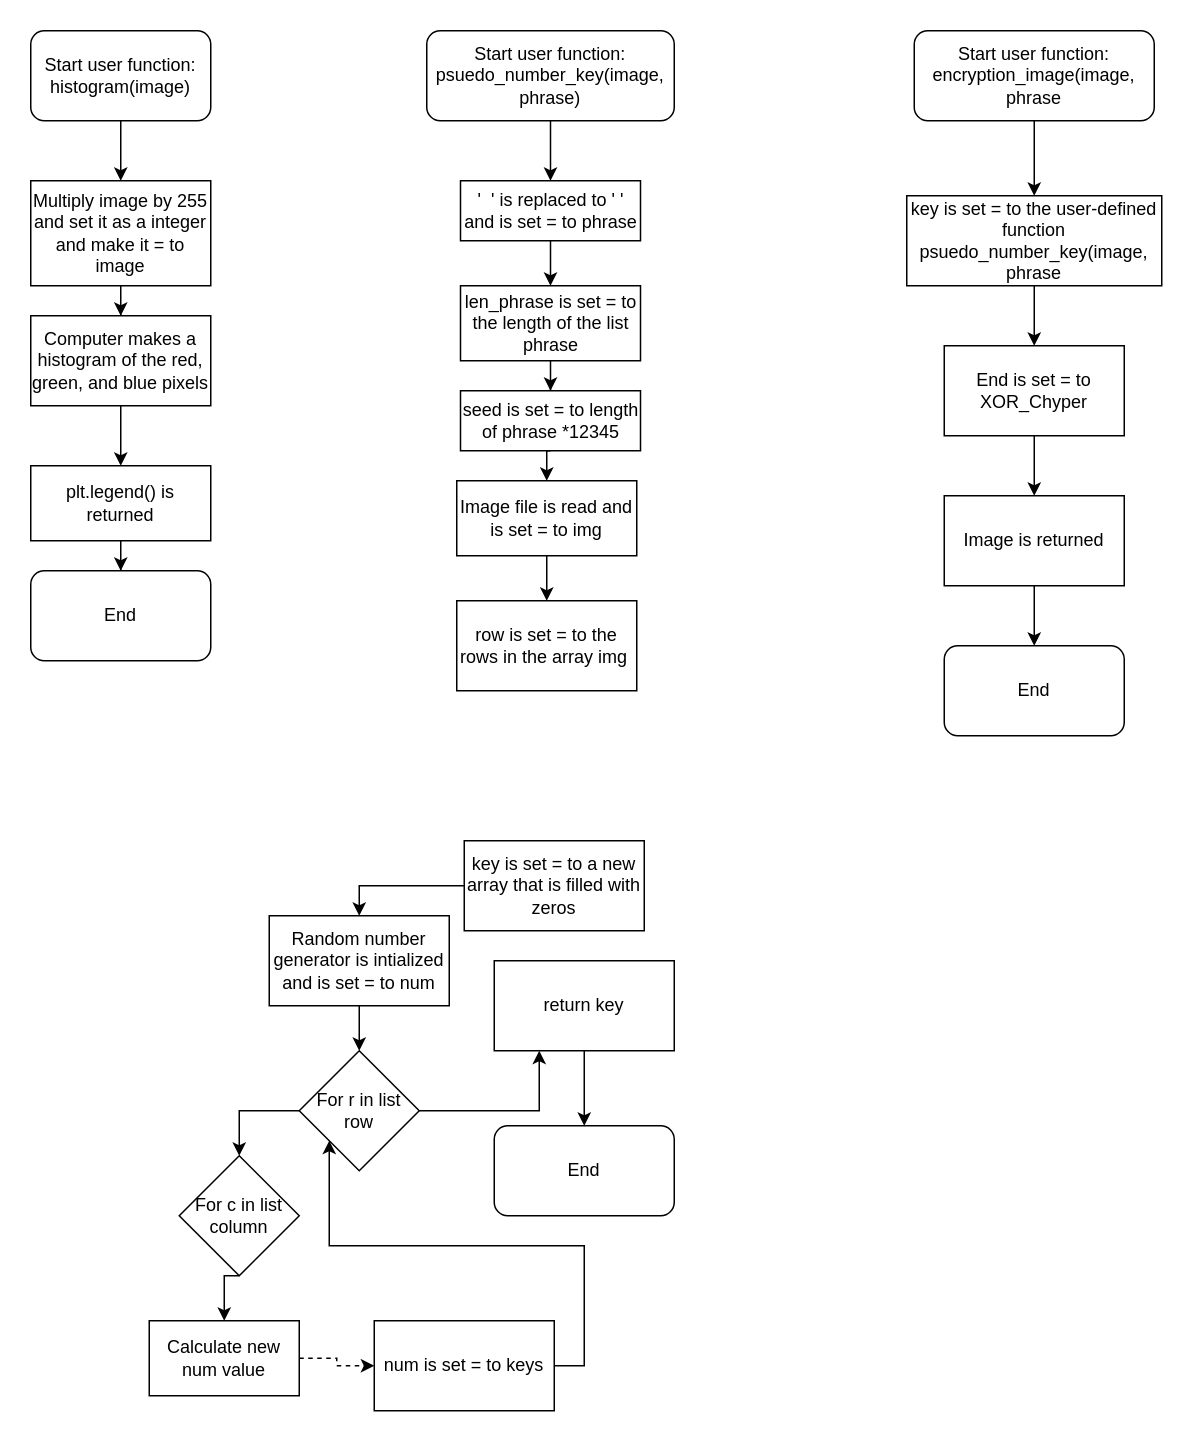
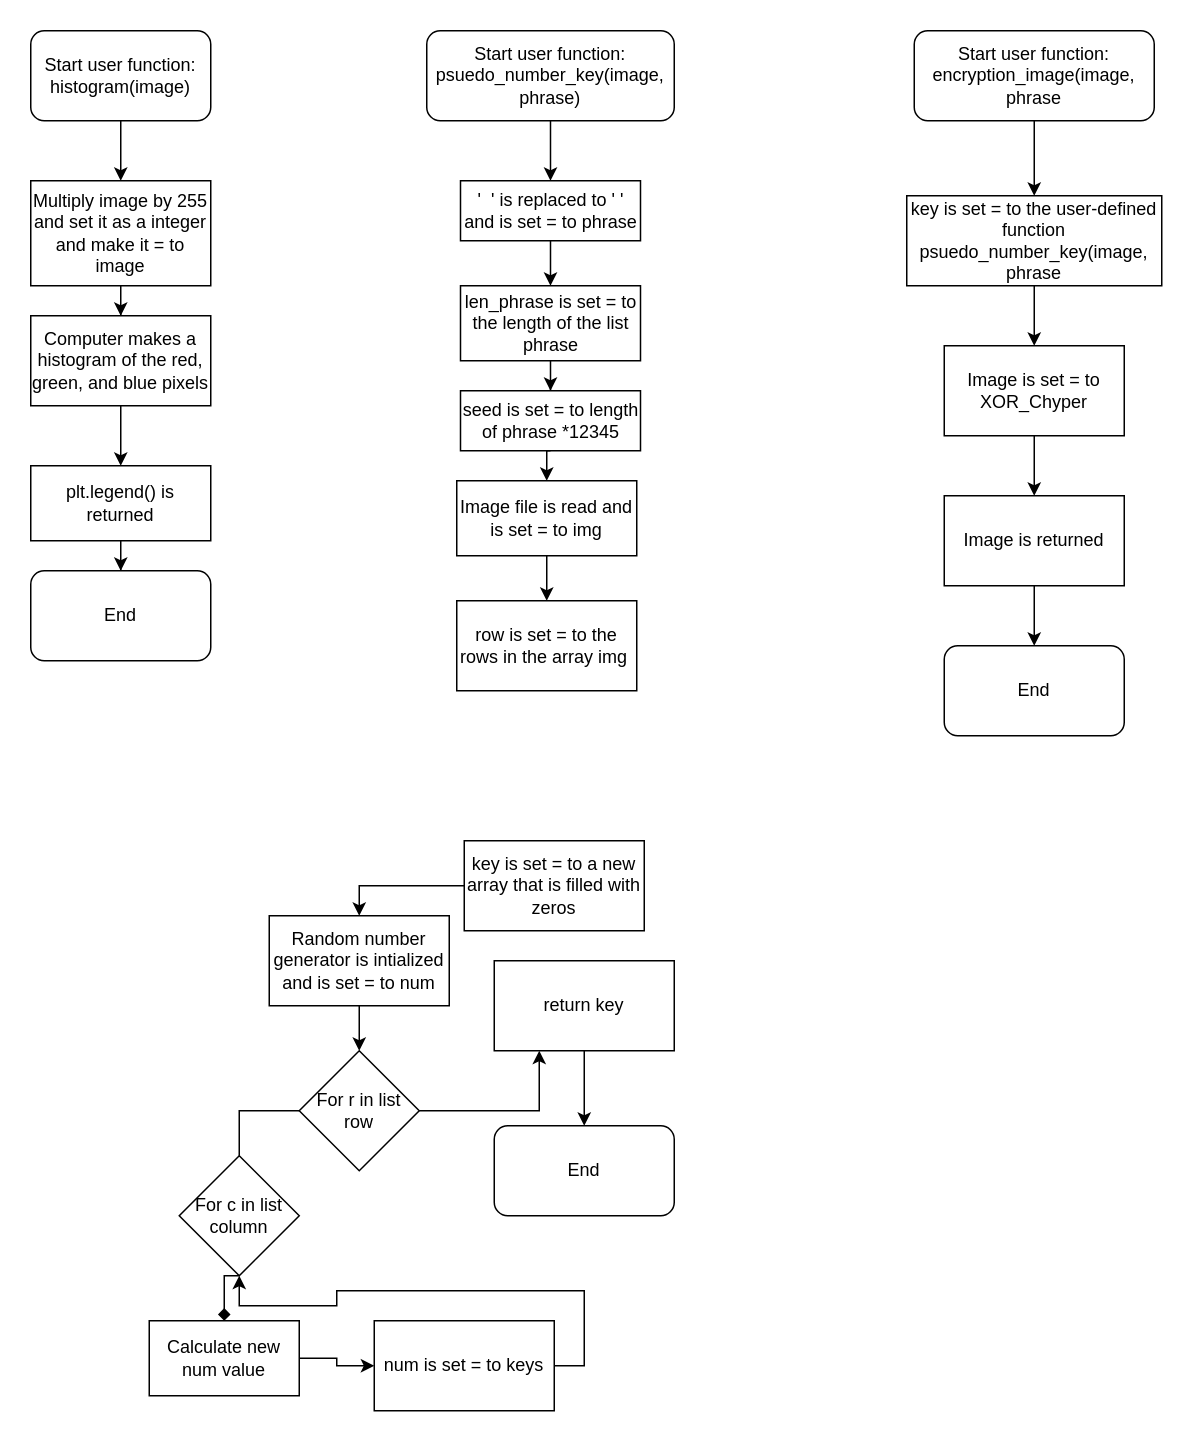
node "End is set = to XOR_Chyper": label "End is set = to XOR_Chyper" -> "Image is set = to XOR_Chyper"
edge "For r in list row" -> "For c in list column": arrowhead classic -> none
edge "num is set = to keys" -> "For r in list row": now "num is set = to keys" -> "For c in list column"
edge "For c in list column" -> "Calculate new num value": arrowhead classic -> diamond
edge "Calculate new num value" -> "num is set = to keys": style dashed -> solid
